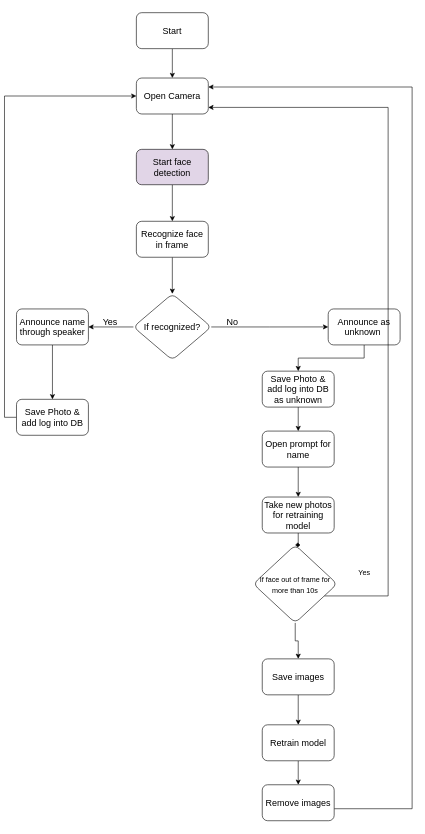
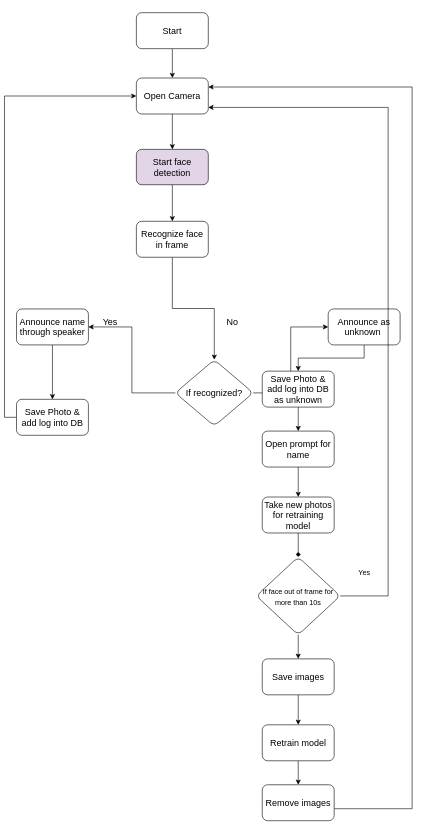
node "If recognized?": moved (173, 327) -> (215, 393)
node "If face out of frame for more than 10s": moved (296, 584) -> (299, 596)
